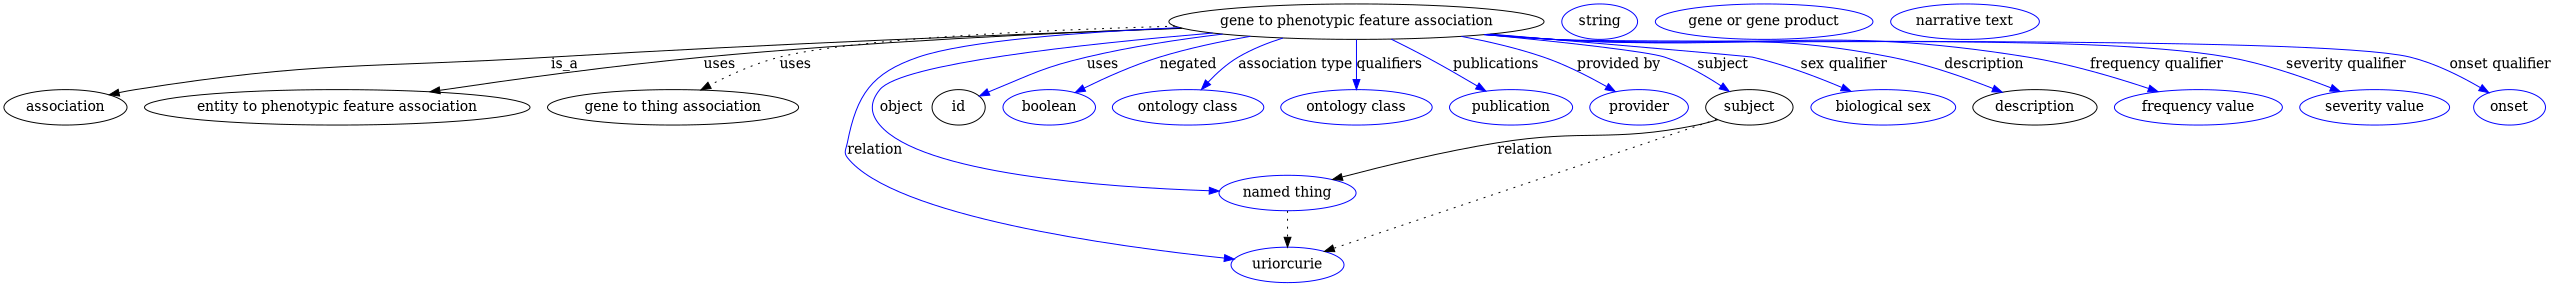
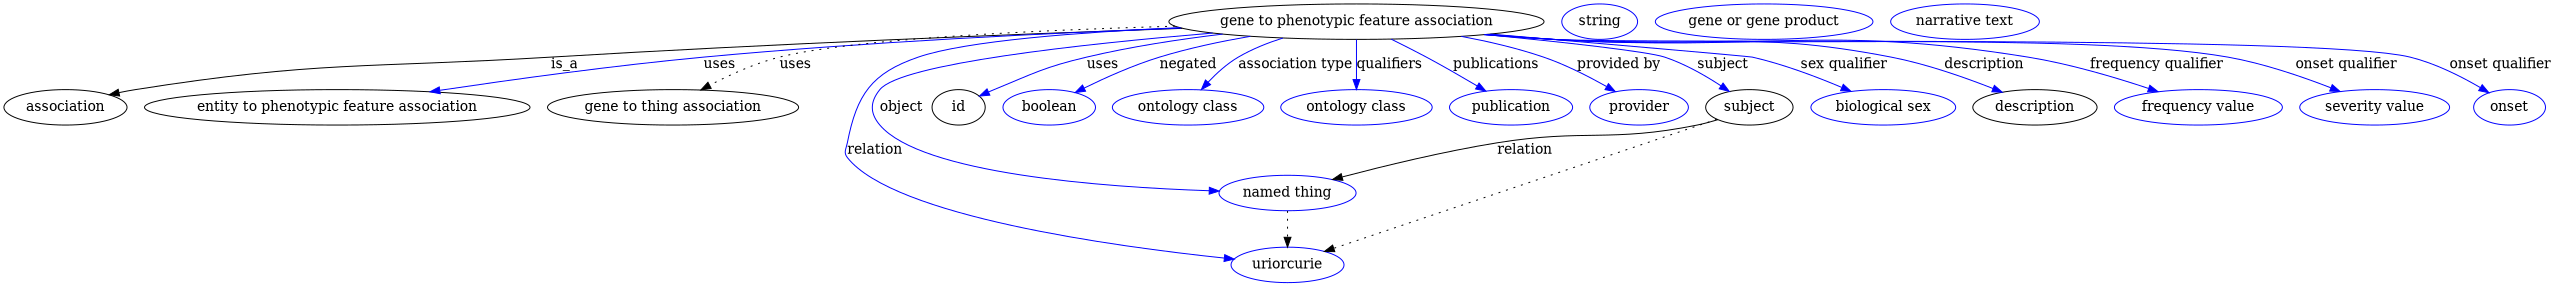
edge "gene to phenotypic feature association" -> "entity to phenotypic feature association": color black -> blue
edge "gene to phenotypic feature association" -> "severity value": label "severity qualifier" -> "onset qualifier"
